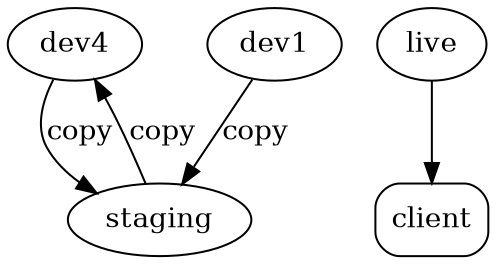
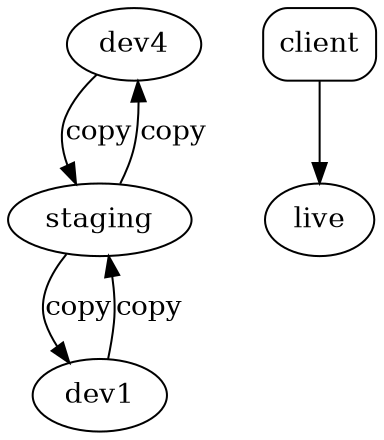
edge "live" -> "client": reversed
edge "staging" -> "dev1": added, label "copy"
